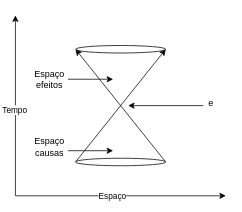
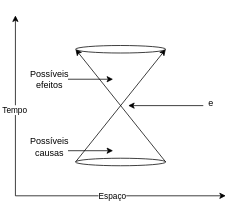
node "Espaço efeitos": label "Espaço efeitos" -> "Possíveis efeitos"
node "Espaço causas": label "Espaço causas" -> "Possíveis causas"
